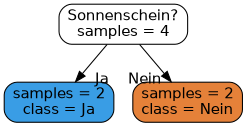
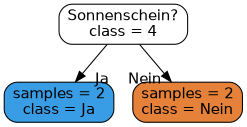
node "Sonnenschein?": text "samples = 4" -> "class = 4"
